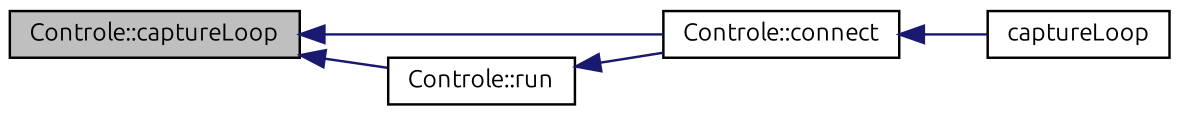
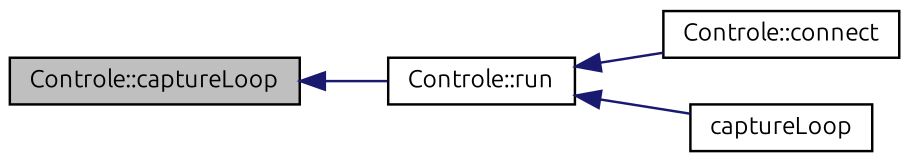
edge "Controle::connect" -> "Controle::captureLoop": removed
edge "captureLoop" -> "Controle::connect": now "captureLoop" -> "Controle::run"
